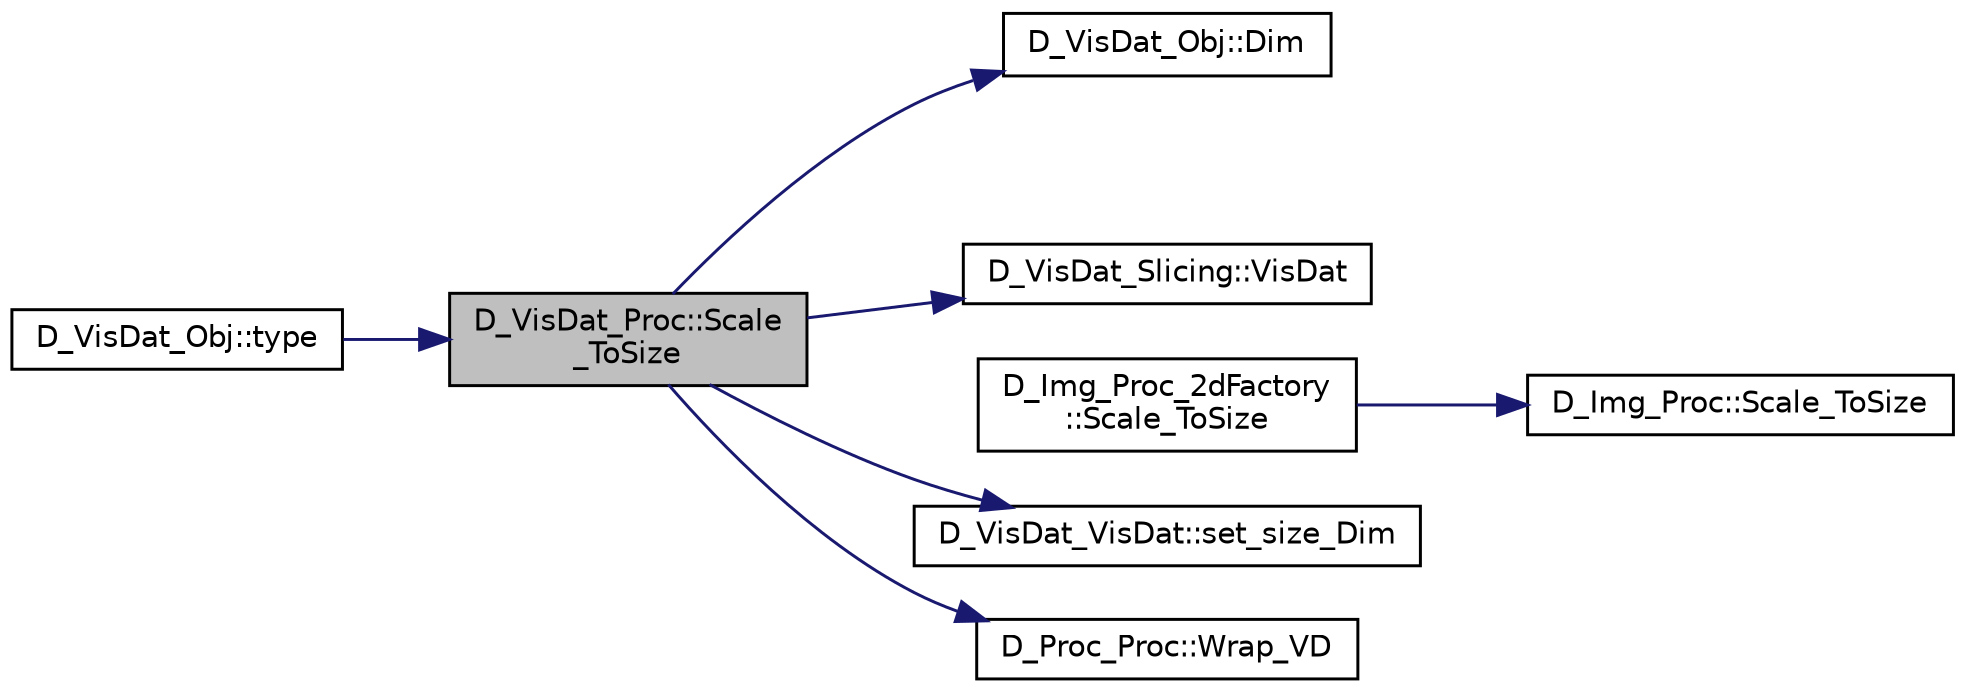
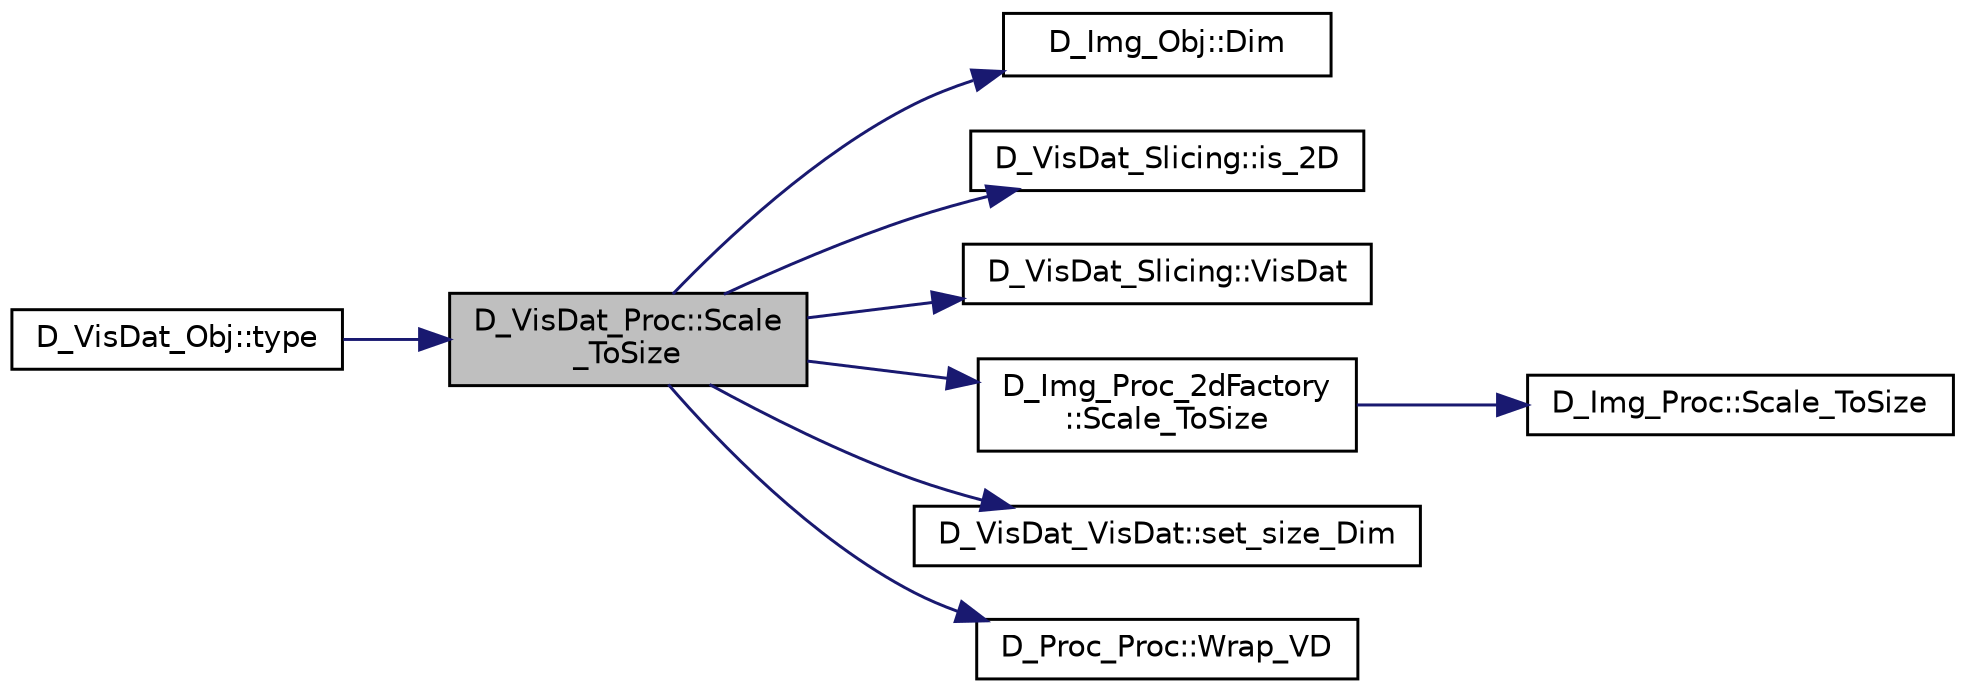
node "D_VisDat_Obj::Dim": label "D_VisDat_Obj::Dim" -> "D_Img_Obj::Dim"
node "D_VisDat_Slicing::is_2D": added
edge "D_VisDat_Proc::Scale _ToSize" -> "D_Img_Proc_2dFactory ::Scale_ToSize": added
